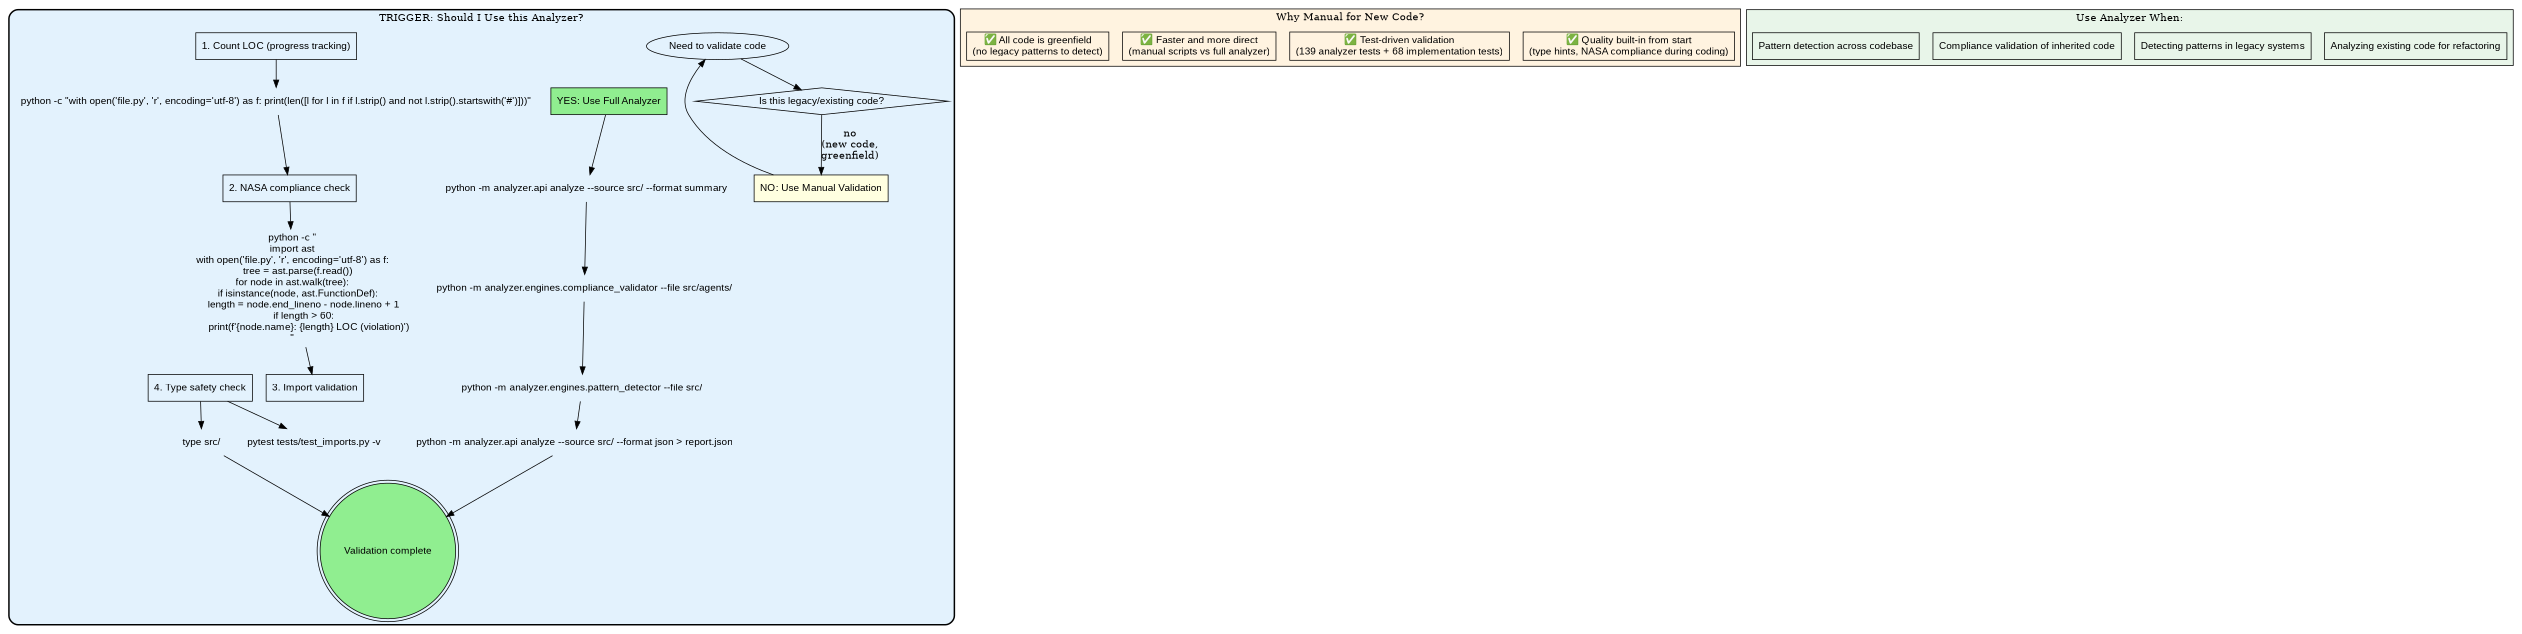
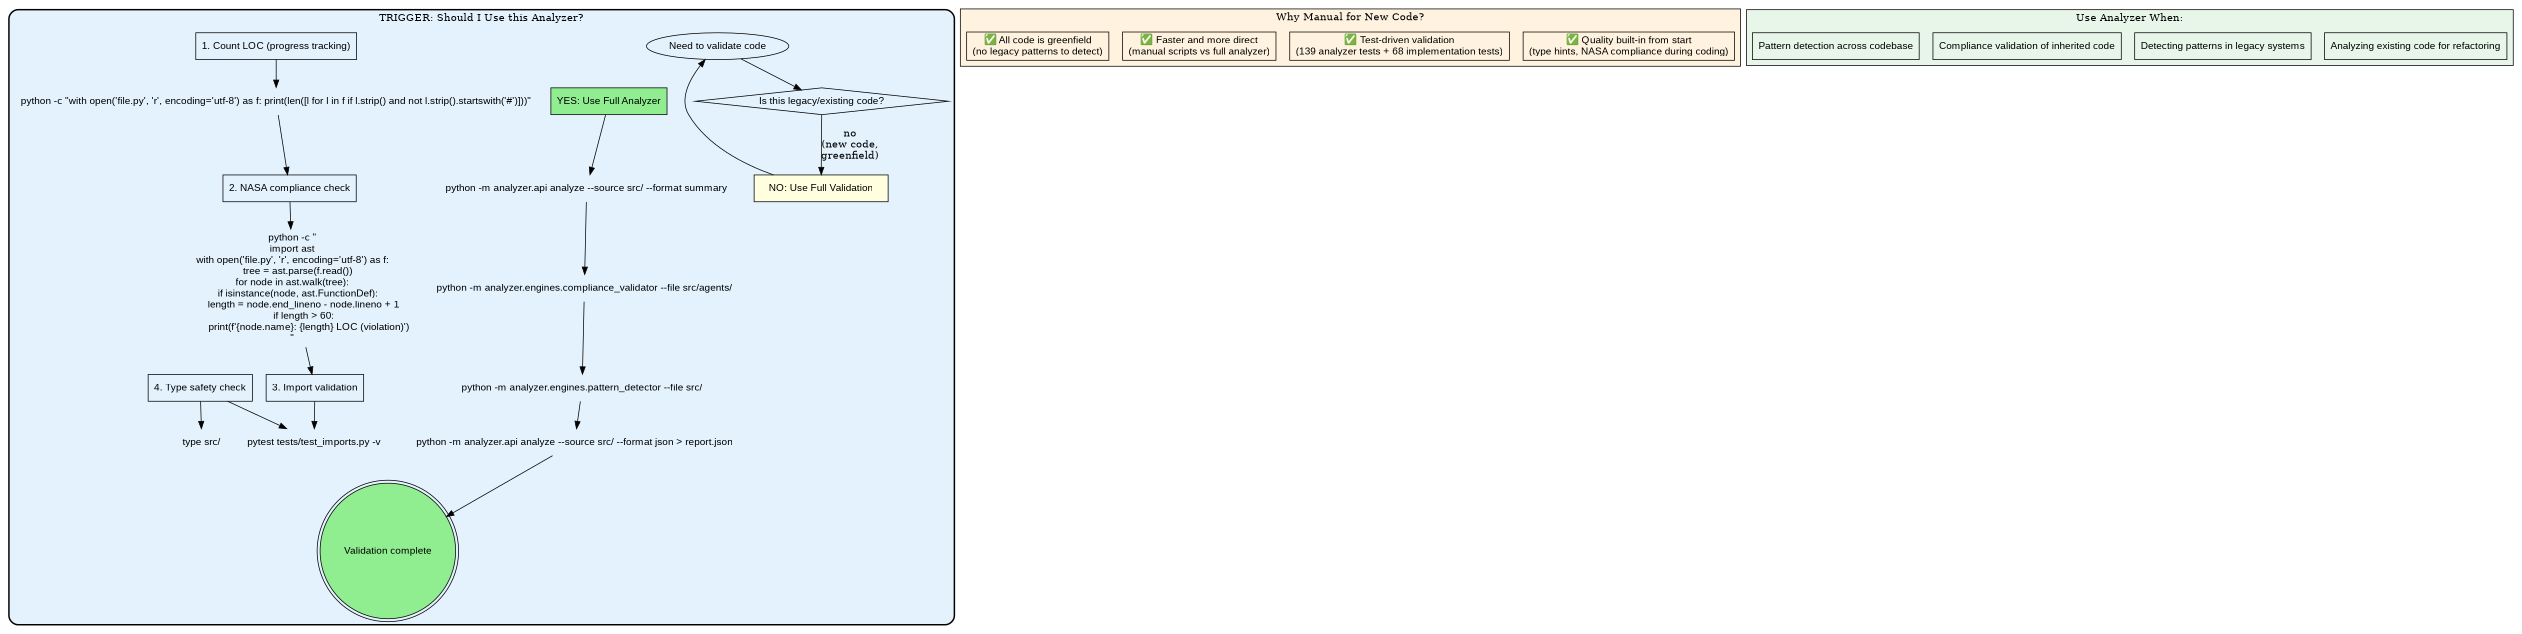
node "NO: Use Manual Validation": label "NO: Use Manual Validation" -> "NO: Use Full Validation"
edge "3. Import validation" -> "pytest tests/test_imports.py -v": added
edge "type src/" -> "Validation complete": removed
